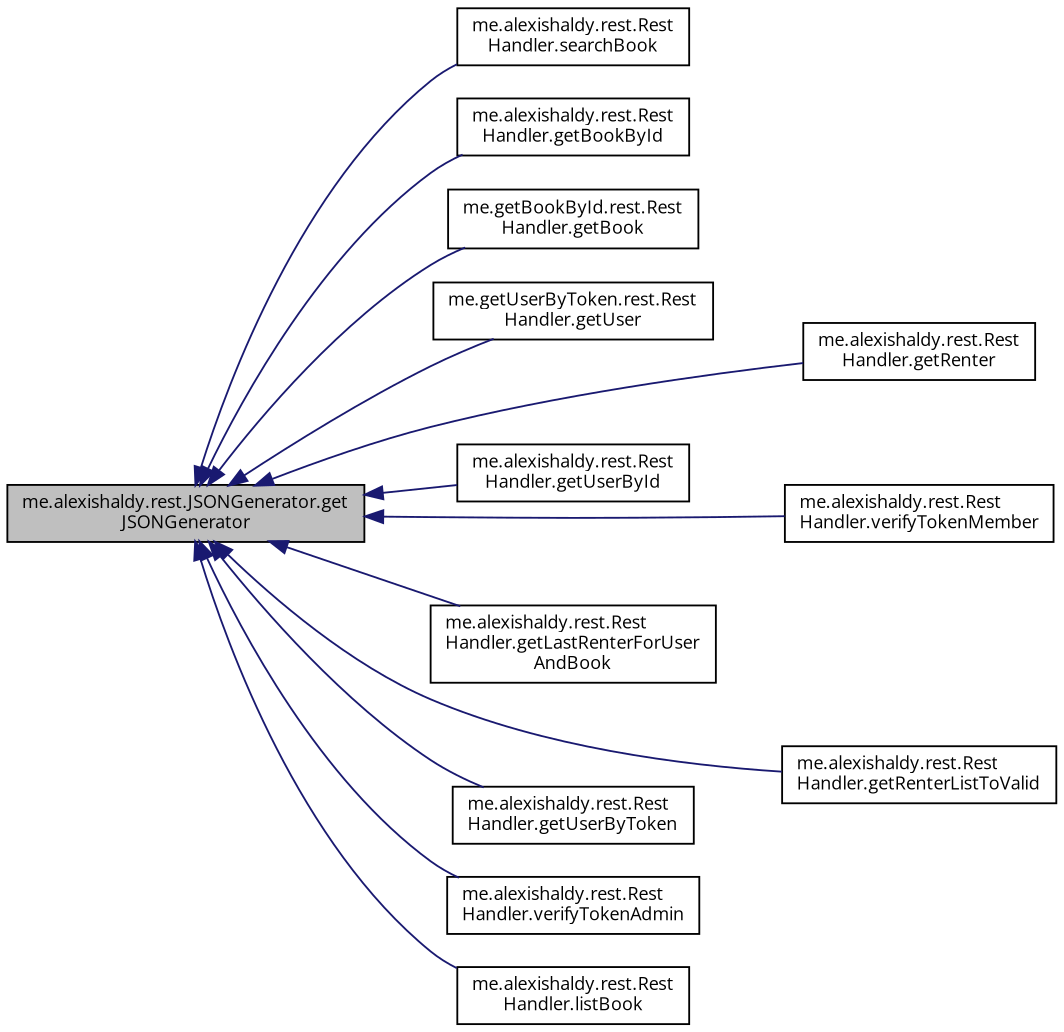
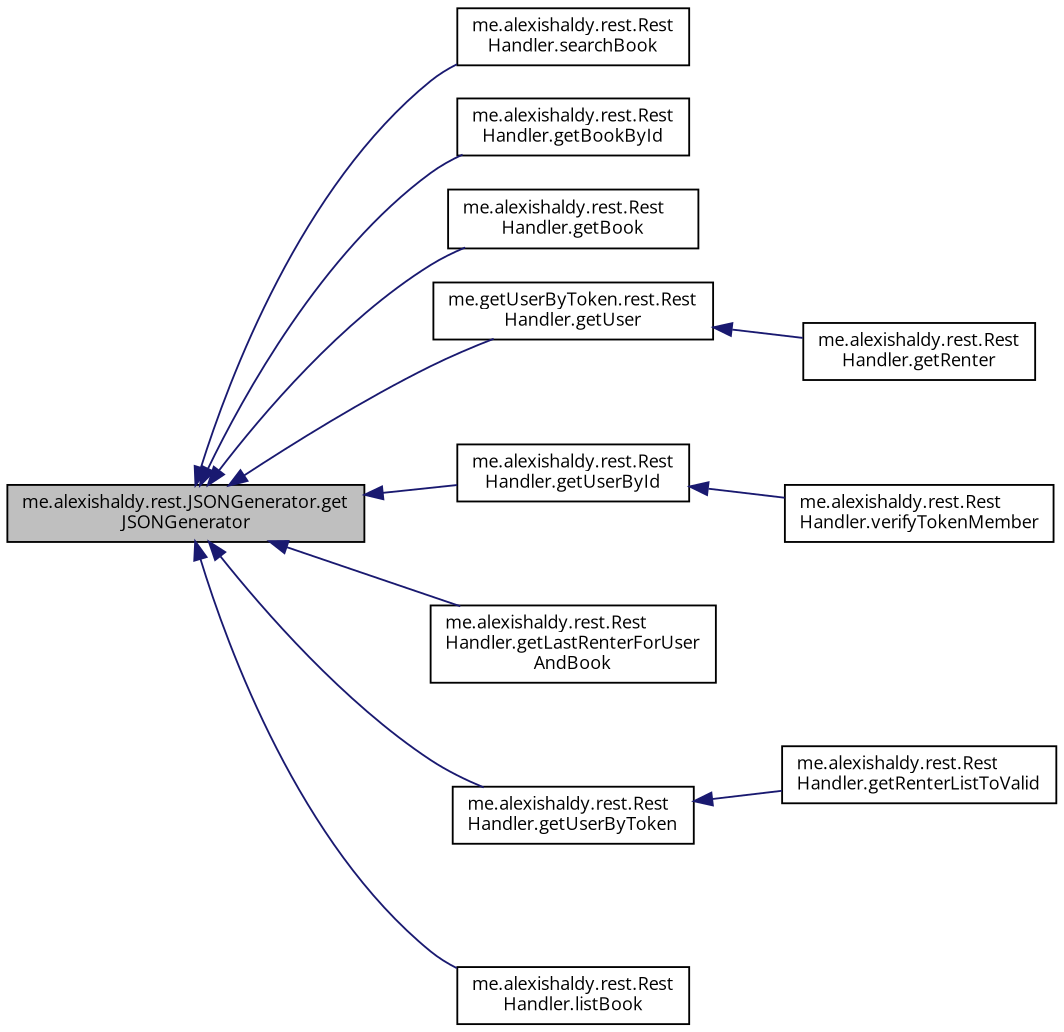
node "me.getBookById.rest.Rest Handler.getBook": label "me.getBookById.rest.Rest Handler.getBook" -> "me.alexishaldy.rest.Rest Handler.getBook"
edge "me.alexishaldy.rest.Rest Handler.getRenter" -> "me.alexishaldy.rest.JSONGenerator.get JSONGenerator": now "me.alexishaldy.rest.Rest Handler.getRenter" -> "me.getUserByToken.rest.Rest Handler.getUser"
edge "me.alexishaldy.rest.Rest Handler.verifyTokenMember" -> "me.alexishaldy.rest.JSONGenerator.get JSONGenerator": now "me.alexishaldy.rest.Rest Handler.verifyTokenMember" -> "me.alexishaldy.rest.Rest Handler.getUserById"
edge "me.alexishaldy.rest.Rest Handler.getRenterListToValid" -> "me.alexishaldy.rest.JSONGenerator.get JSONGenerator": now "me.alexishaldy.rest.Rest Handler.getRenterListToValid" -> "me.alexishaldy.rest.Rest Handler.getUserByToken"
node "me.alexishaldy.rest.Rest Handler.verifyTokenAdmin": removed
